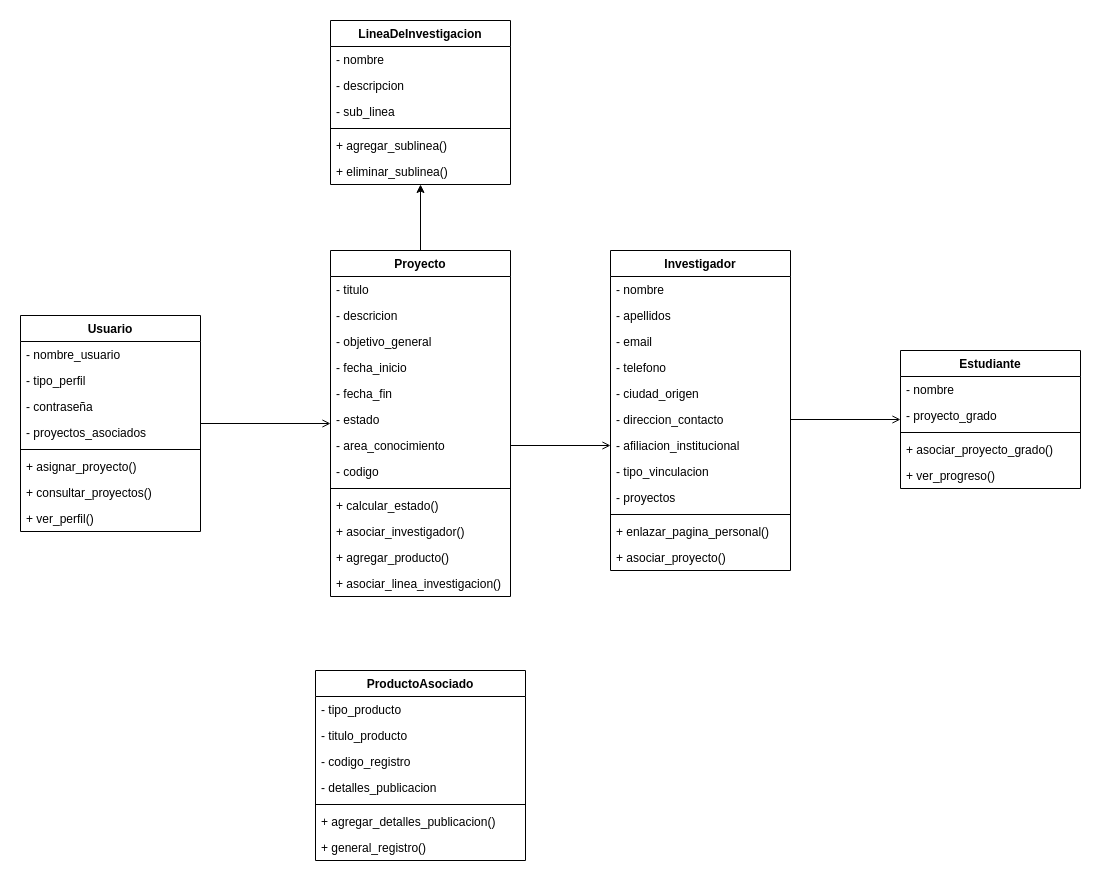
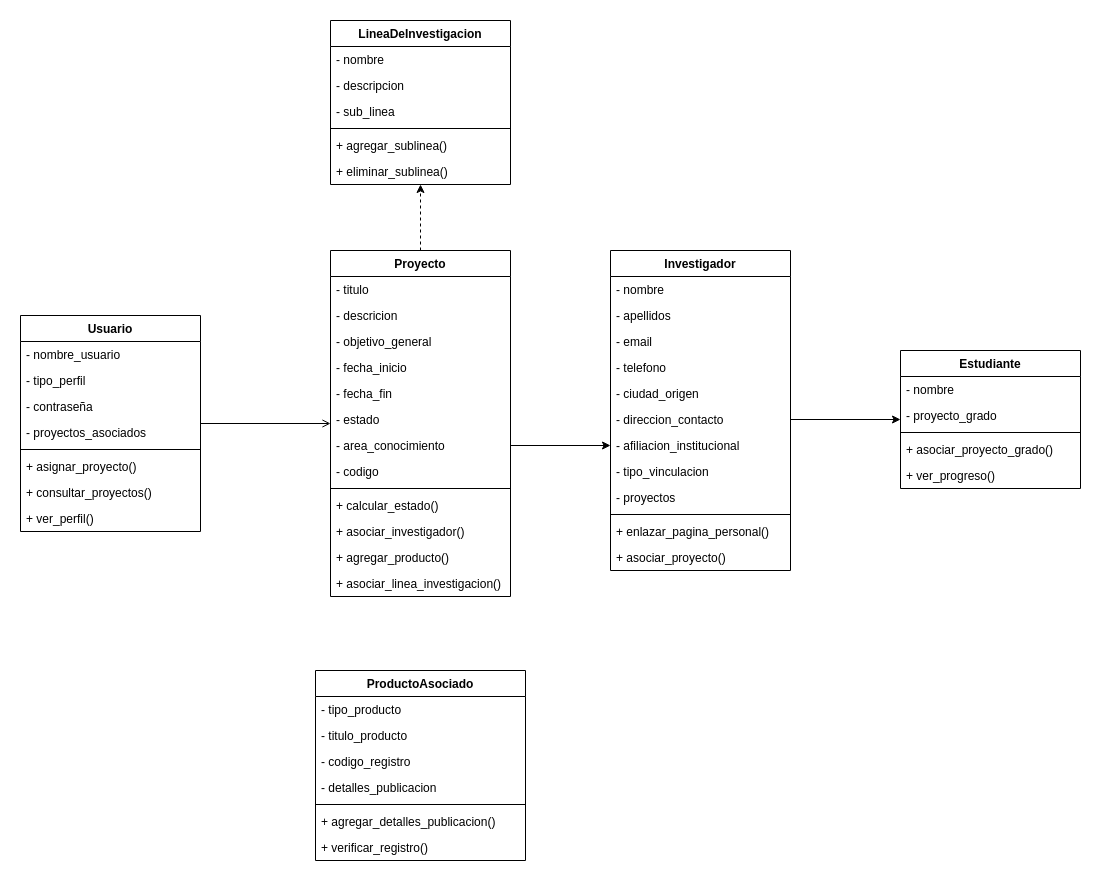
edge "Proyecto" -> "LineaDeInvestigacion": style solid -> dashed
edge "- direccion_contacto" -> "Estudiante": arrowhead open -> classic
edge "- area_conocimiento" -> "- afiliacion_institucional": arrowhead open -> classic
node "+ general_registro()": label "+ general_registro()" -> "+ verificar_registro()"
